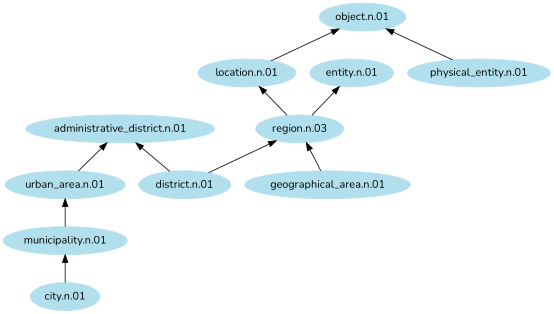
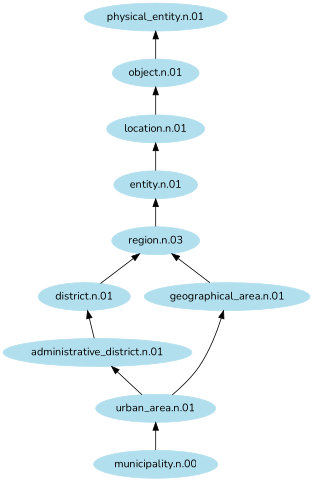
edge "physical_entity.n.01" -> "object.n.01": reversed
edge "region.n.03" -> "location.n.01": now "entity.n.01" -> "location.n.01"
edge "district.n.01" -> "administrative_district.n.01": reversed
node "municipality.n.01": label "municipality.n.01" -> "municipality.n.00"
node "city.n.01": removed
edge "urban_area.n.01" -> "geographical_area.n.01": added
